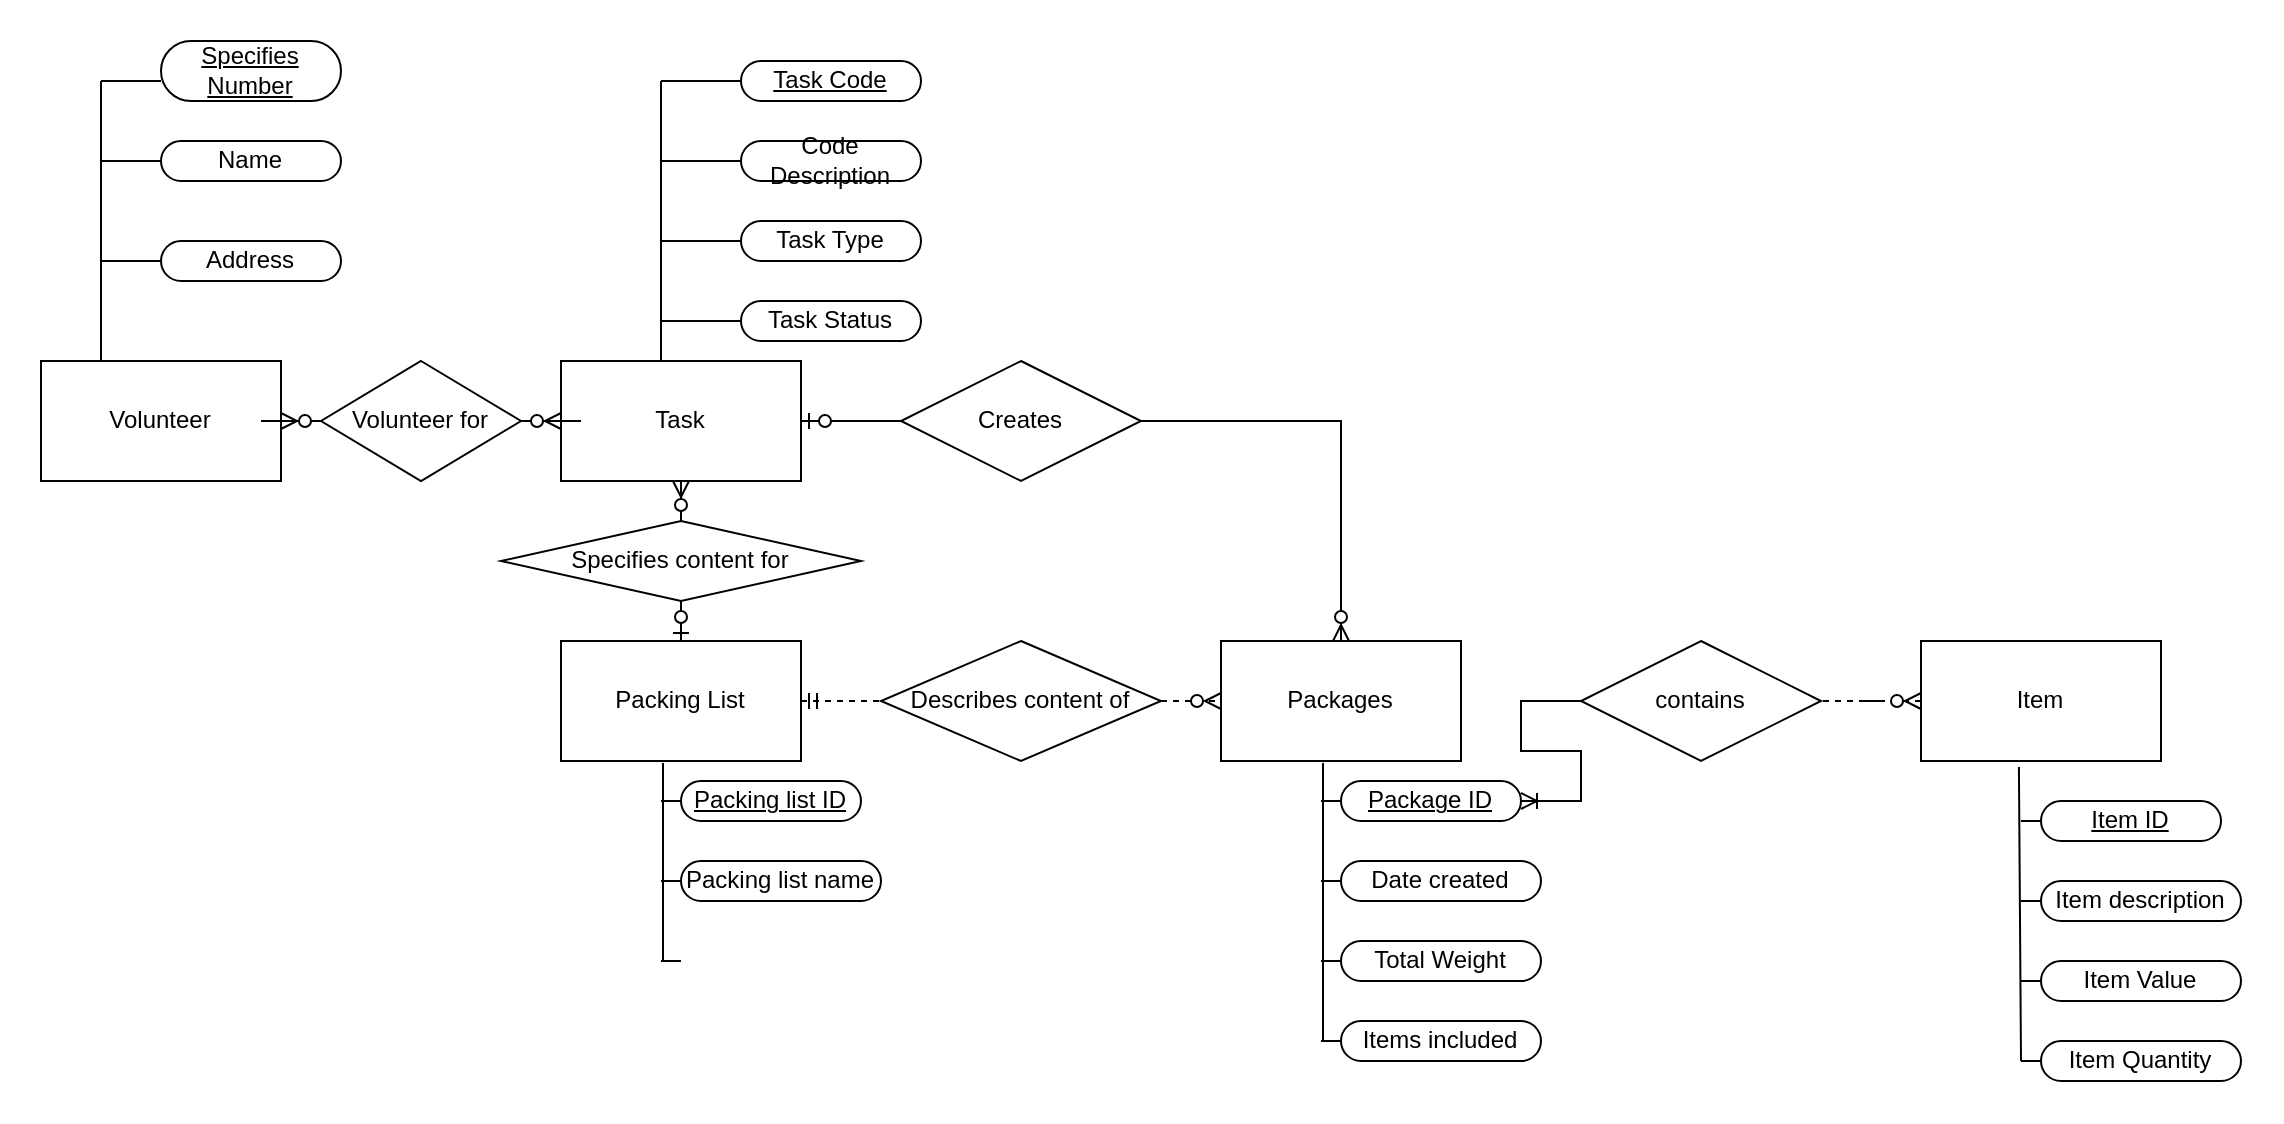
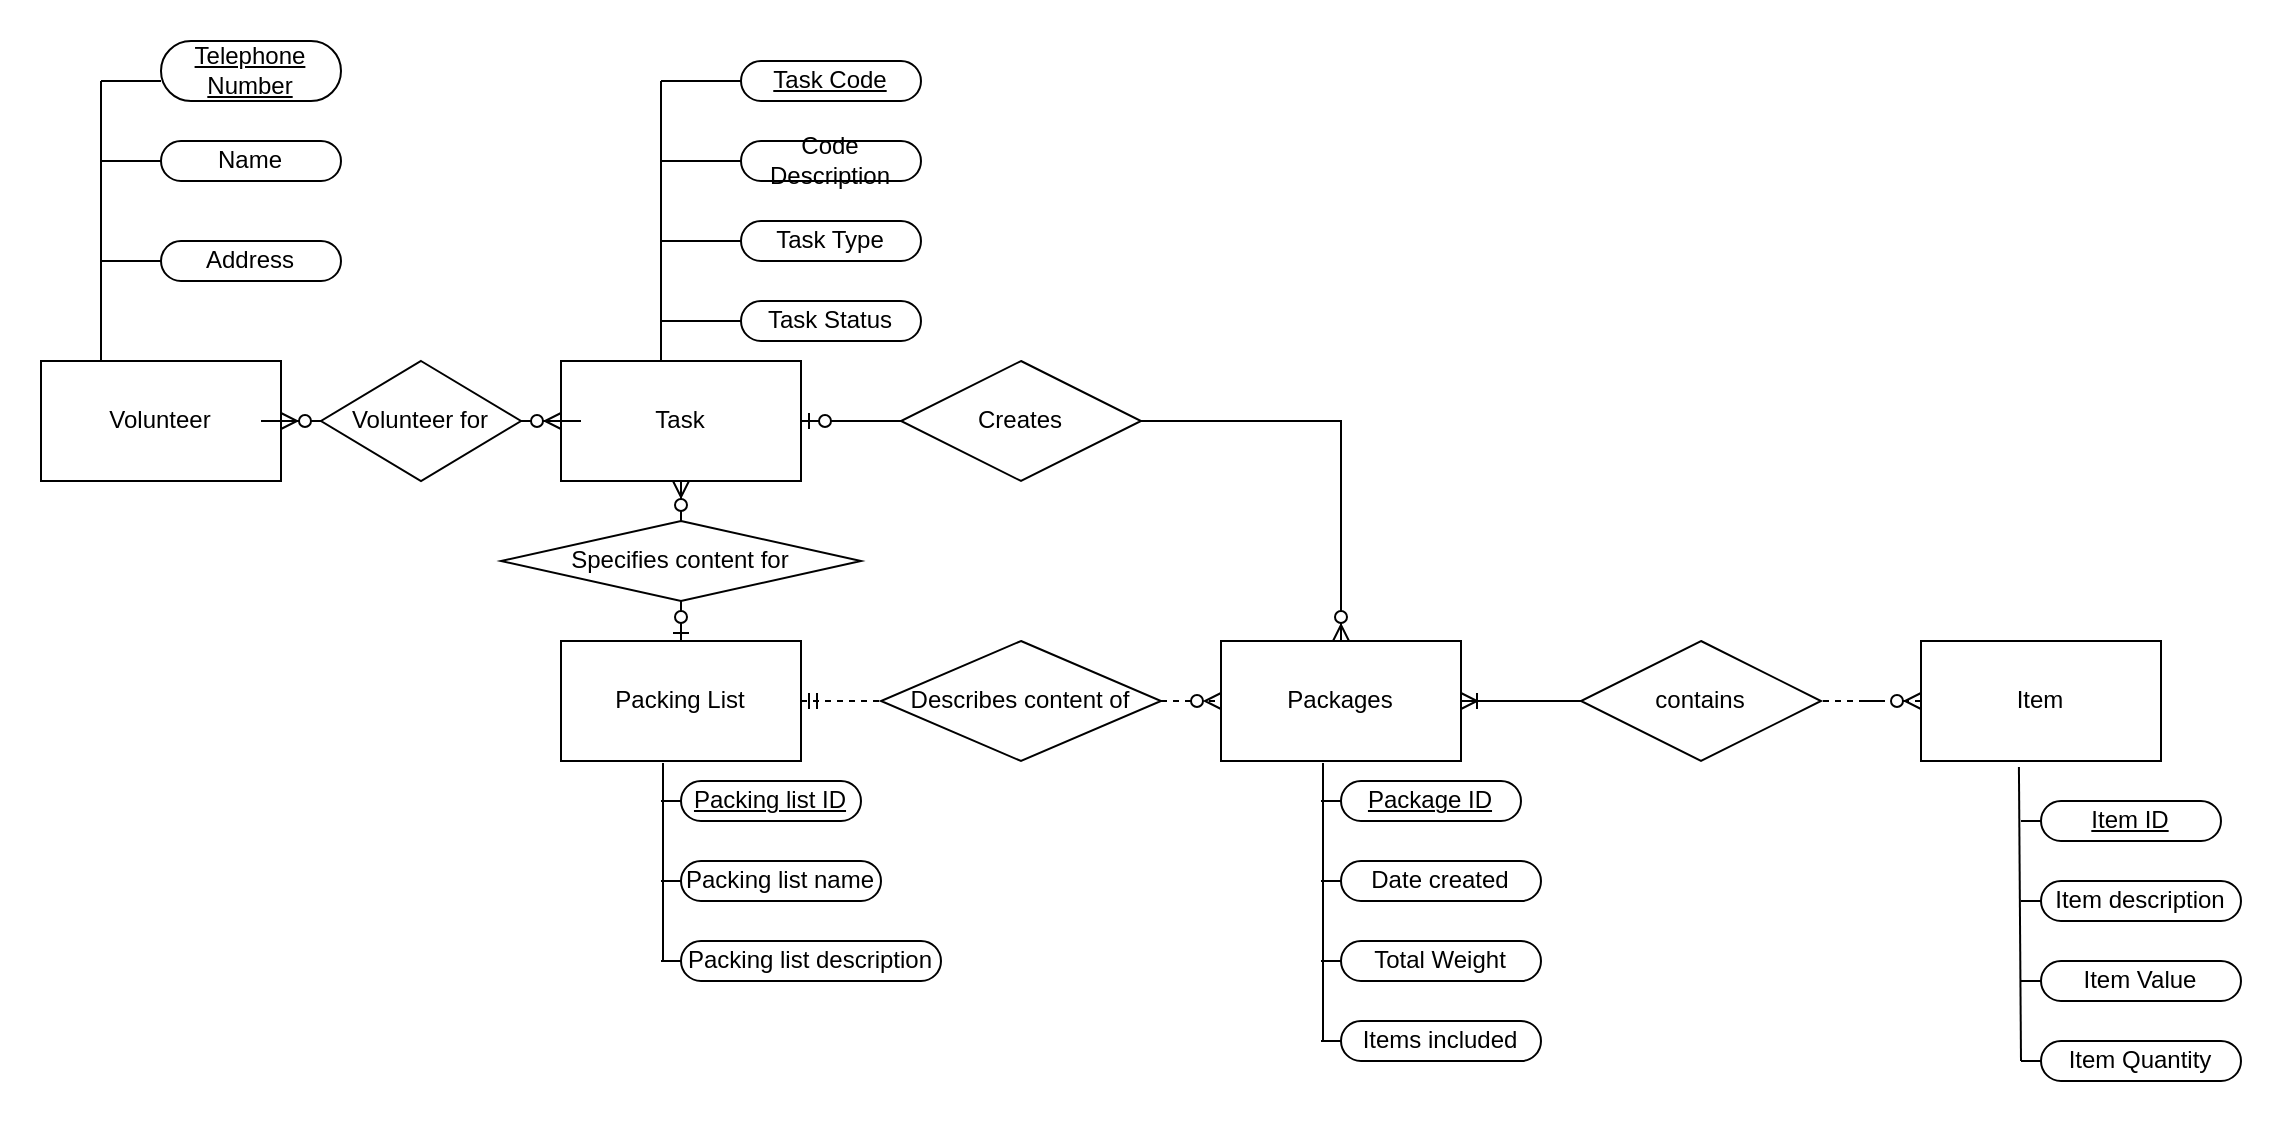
node "Specifies Number": label "Specifies Number" -> "Telephone Number"
edge "contains" -> "Package ID": now "contains" -> "Packages"
node "Packing list description": added
